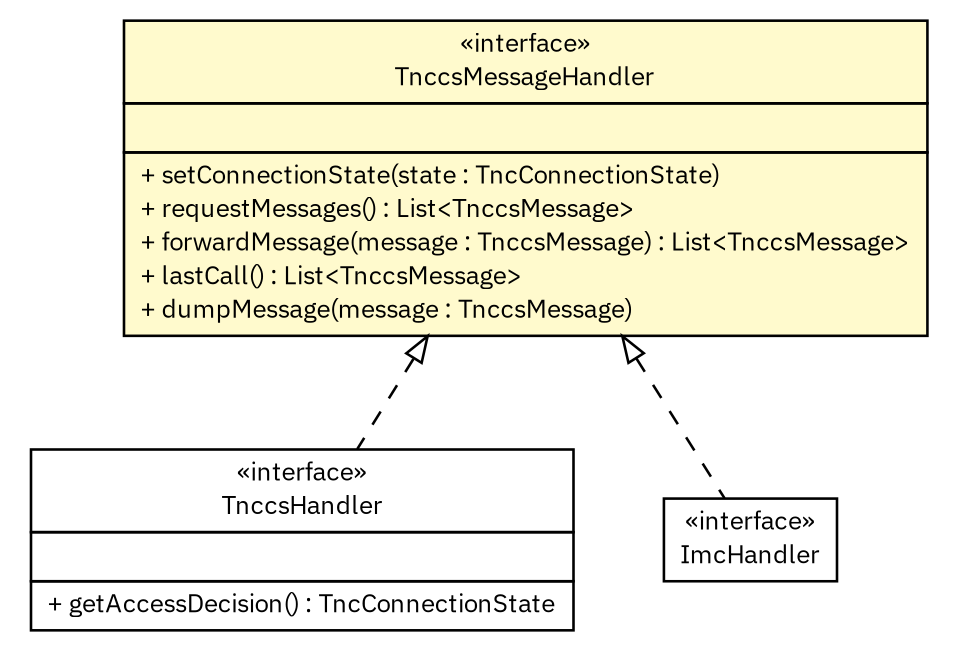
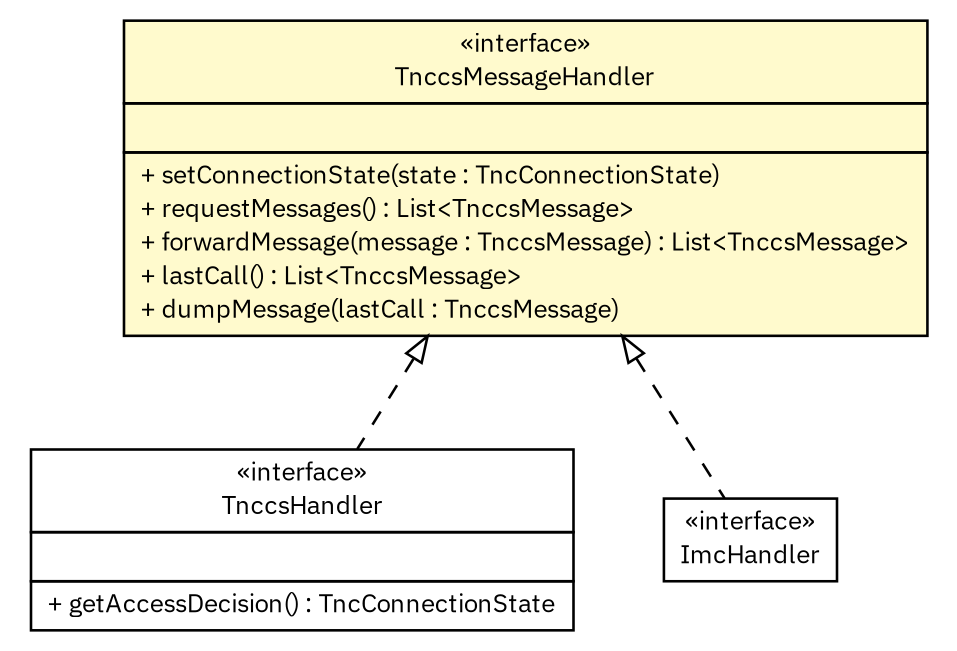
node "TnccsMessageHandler": text "+ dumpMessage(message : TnccsMessage)" -> "+ dumpMessage(lastCall : TnccsMessage)"
